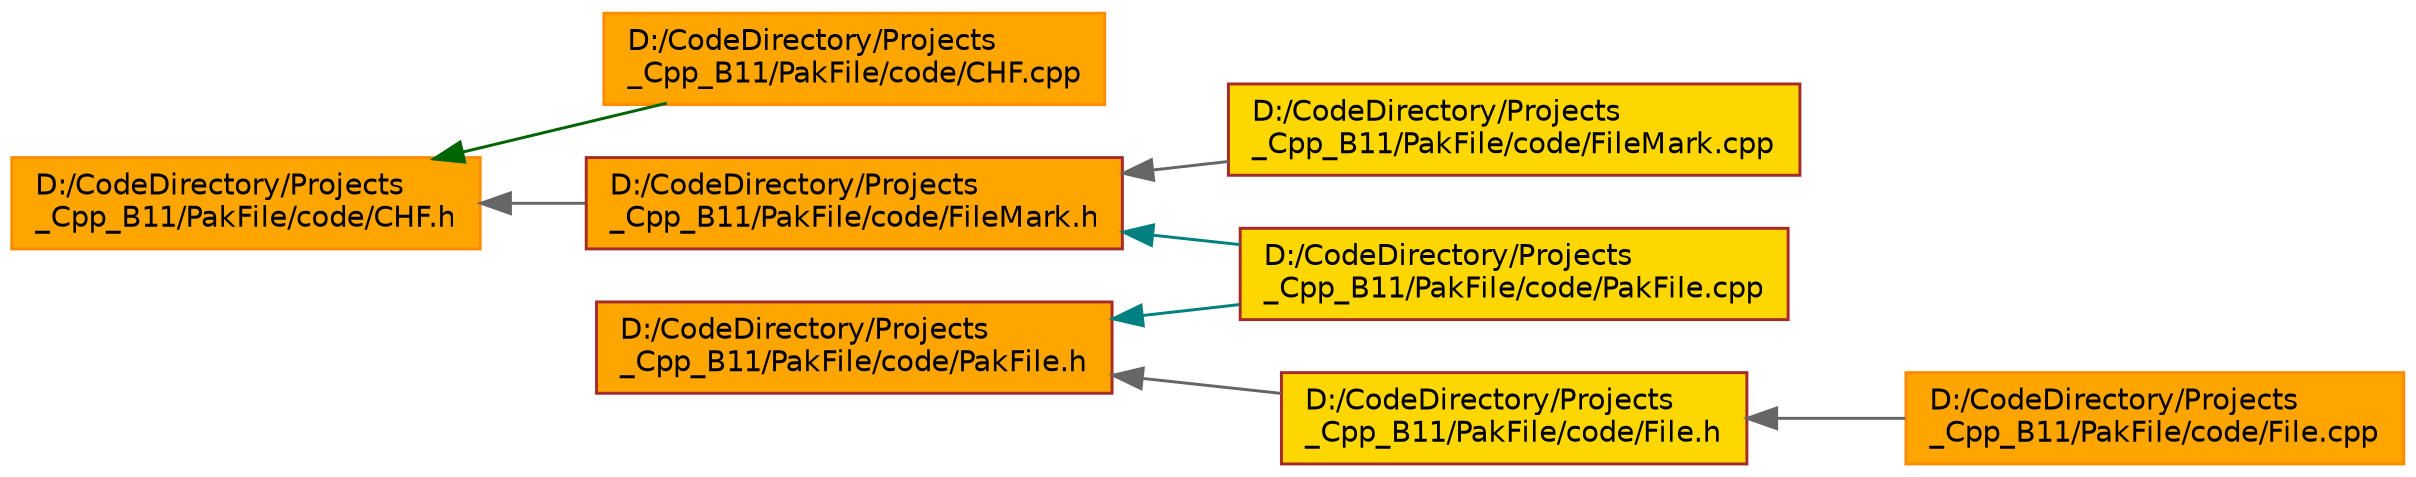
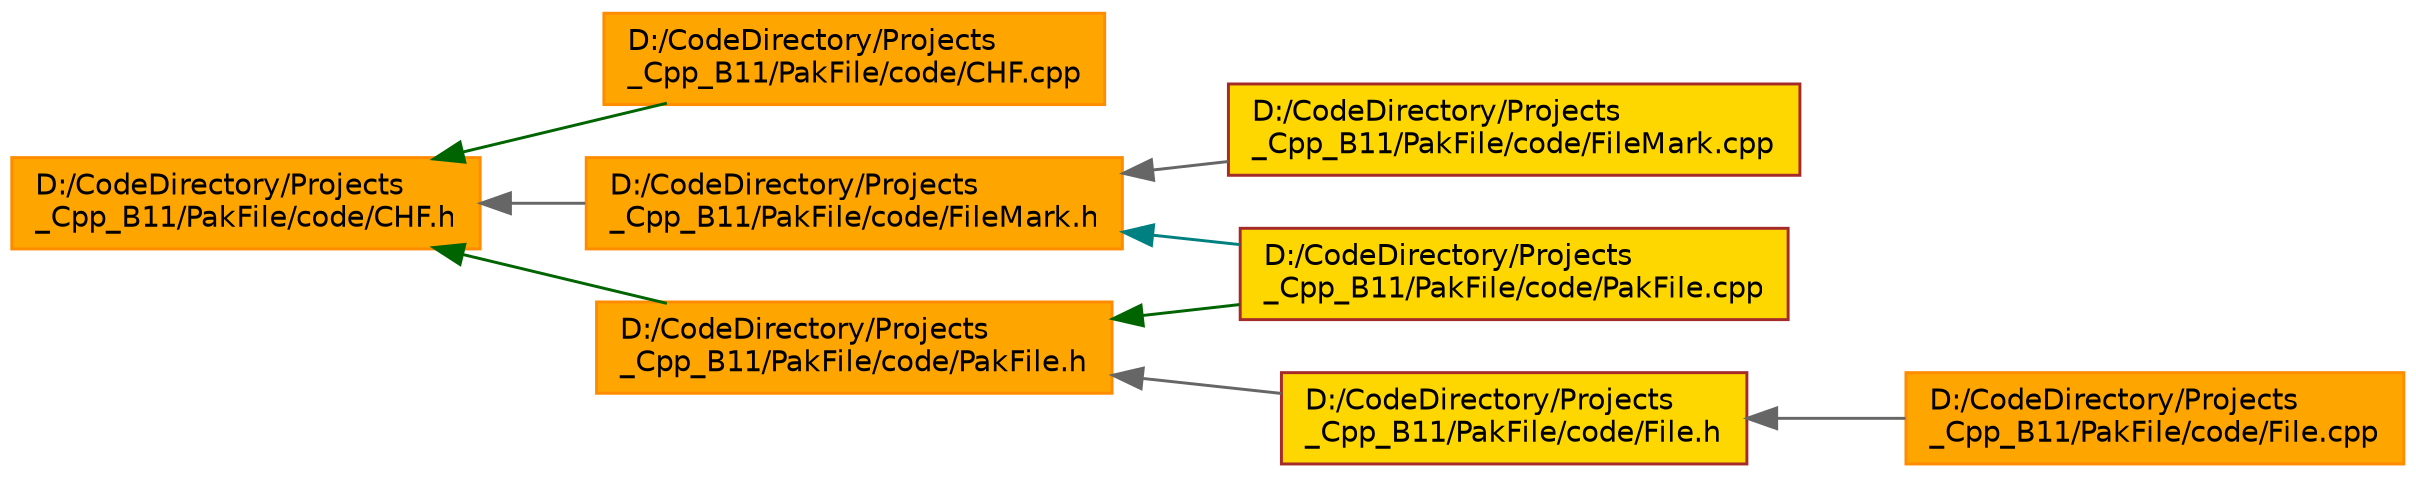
node "D:/CodeDirectory/Projects _Cpp_B11/PakFile/code/FileMark.h": color brown -> darkorange
edge "D:/CodeDirectory/Projects _Cpp_B11/PakFile/code/PakFile.h" -> "D:/CodeDirectory/Projects _Cpp_B11/PakFile/code/CHF.h": added
edge "D:/CodeDirectory/Projects _Cpp_B11/PakFile/code/PakFile.cpp" -> "D:/CodeDirectory/Projects _Cpp_B11/PakFile/code/PakFile.h": color teal -> darkgreen
node "D:/CodeDirectory/Projects _Cpp_B11/PakFile/code/PakFile.h": color brown -> darkorange
